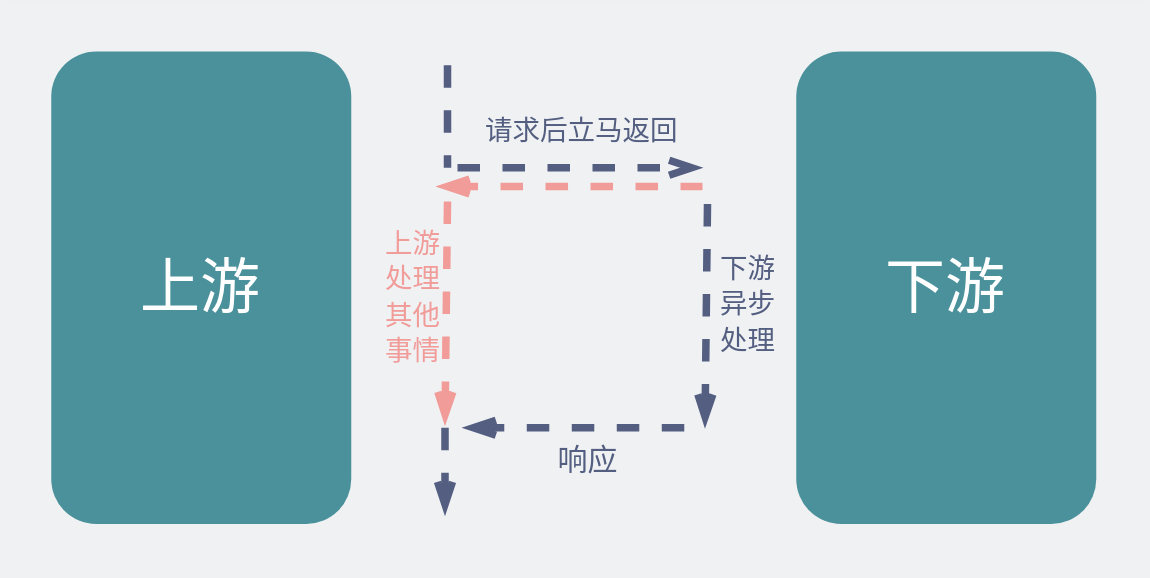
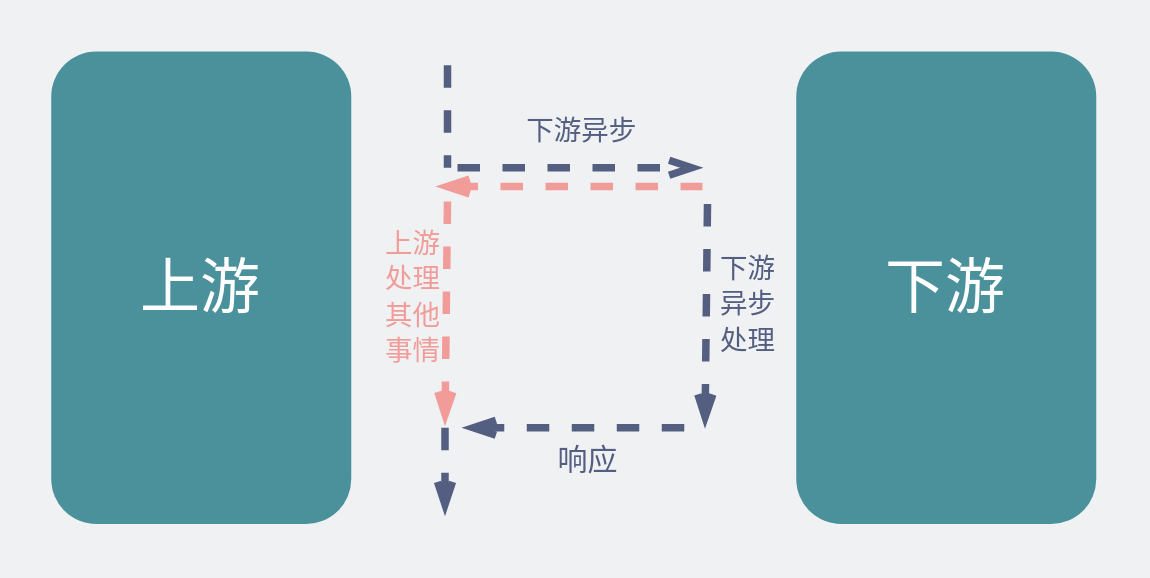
node "请求后立马返回": label "请求后立马返回" -> "下游异步"
